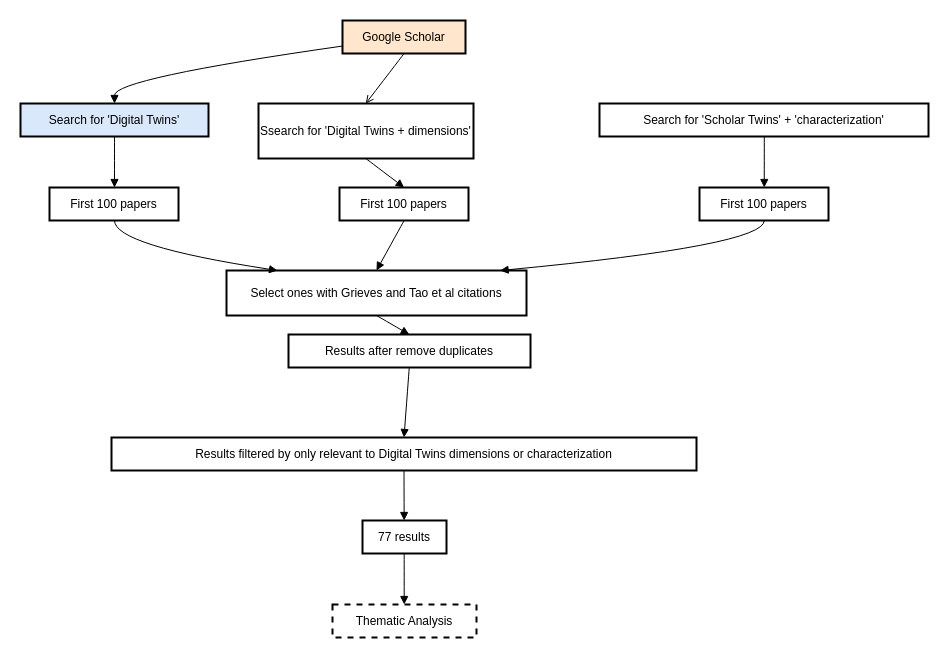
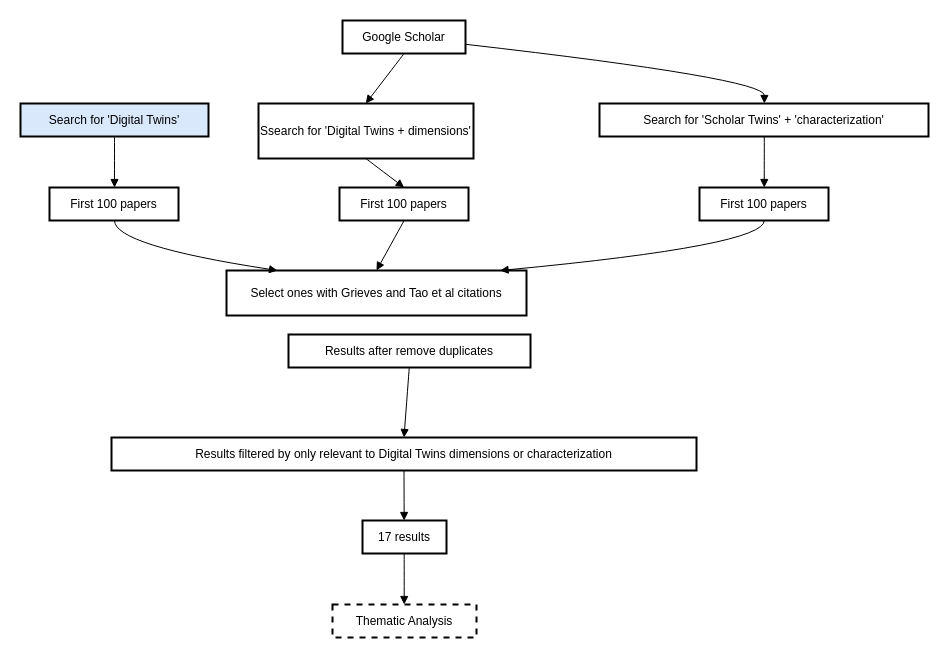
node "Google Scholar": fillcolor #ffe6cc -> #ffffff
edge "Google Scholar" -> "Search for 'Scholar Twins' + 'characterization'": added
edge "Google Scholar" -> "Search for 'Digital Twins'": removed
edge "Google Scholar" -> "Ssearch for 'Digital Twins + dimensions'": arrowhead open -> block
edge "Select ones with Grieves and Tao et al citations" -> "Results after remove duplicates": removed
node "77 results": label "77 results" -> "17 results"
